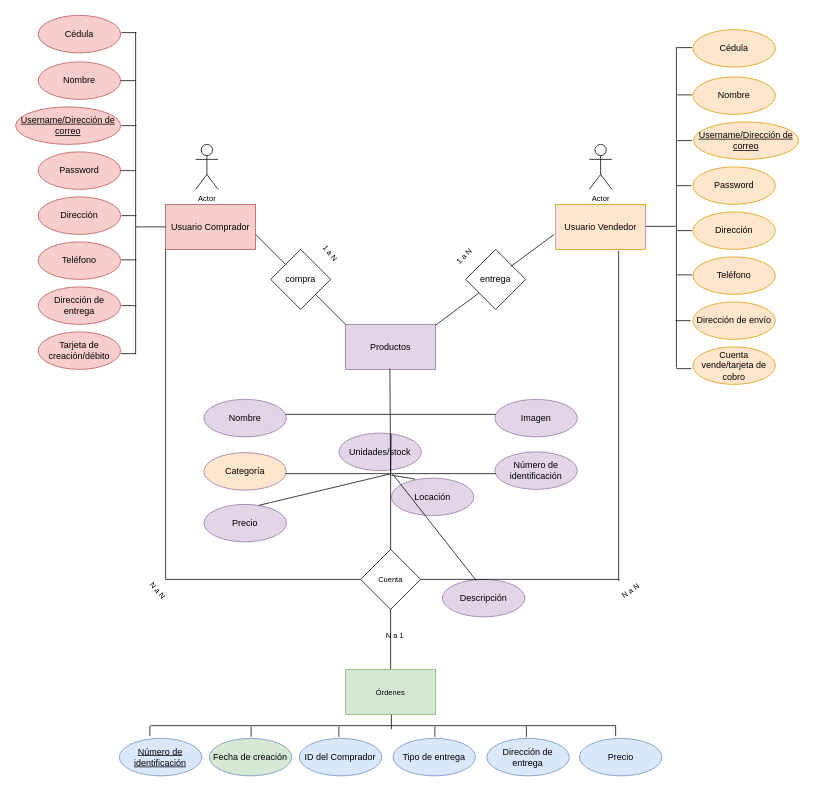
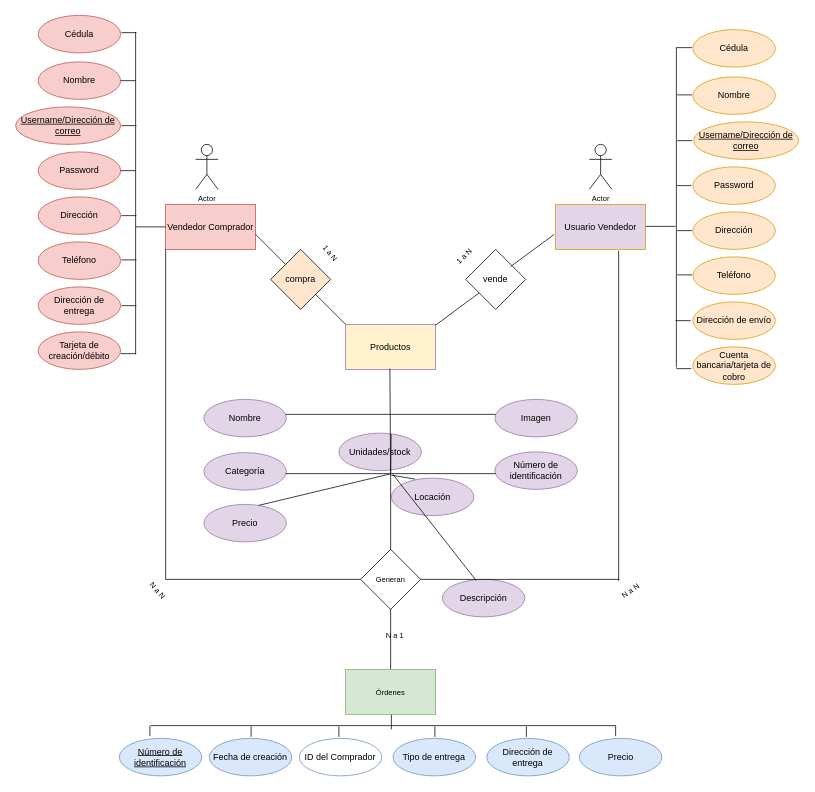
node "Usuario Comprador": label "Usuario Comprador" -> "Vendedor Comprador"
node "Usuario Vendedor": fillcolor #ffe6cc -> #e1d5e7
node "compra": fillcolor #ffffff -> #ffe6cc
node "entrega": label "entrega" -> "vende"
node "Productos": fillcolor #e1d5e7 -> #fff2cc
node "Cuenta vende/tarjeta de cobro": label "Cuenta vende/tarjeta de cobro" -> "Cuenta bancaria/tarjeta de cobro"
node "Categoría": fillcolor #ffe6cc -> #e1d5e7
node "Cuenta": label "Cuenta" -> "Generan"
node "Fecha de creación": fillcolor #d5e8d4 -> #dae8fc
node "ID del Comprador": fillcolor #dae8fc -> #ffffff
